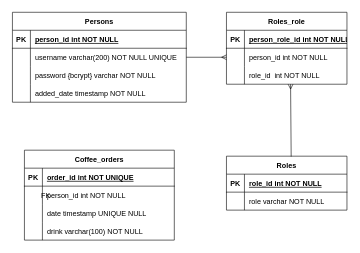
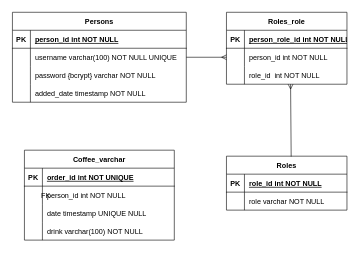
node "username varchar(200) NOT NULL UNIQUE": label "username varchar(200) NOT NULL UNIQUE" -> "username varchar(100) NOT NULL UNIQUE"
node "Coffee_orders": label "Coffee_orders" -> "Coffee_varchar"
